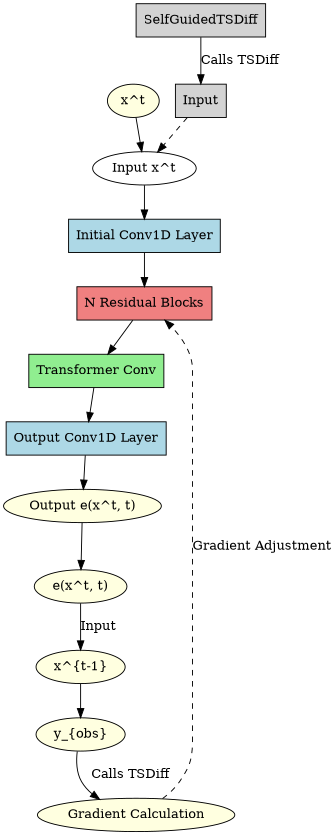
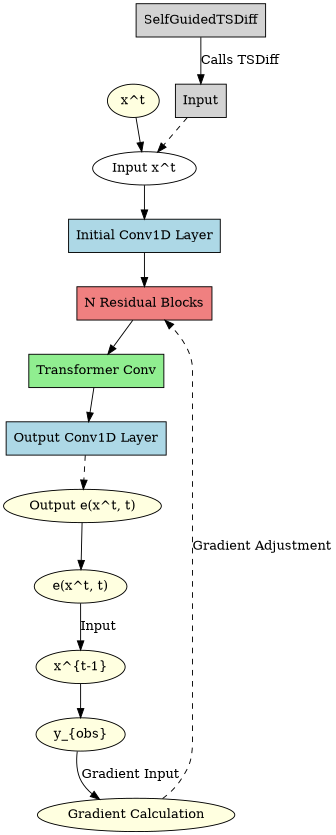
edge "Output Conv1D Layer" -> "Output e(x^t, t)": style solid -> dashed
edge "y_{obs}" -> "Gradient Calculation": label "Calls TSDiff" -> "Gradient Input"
